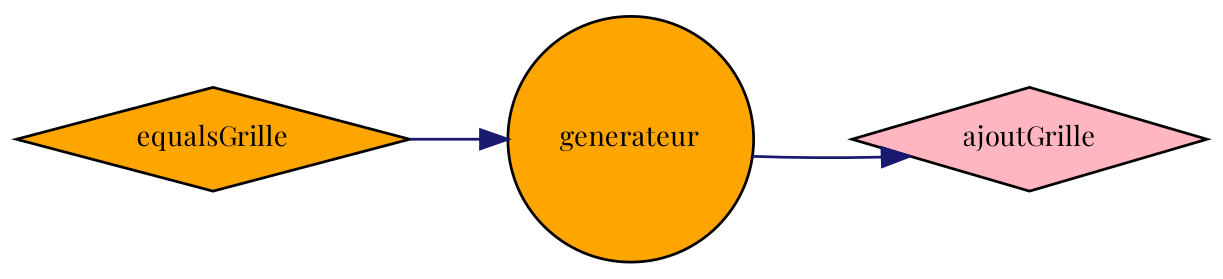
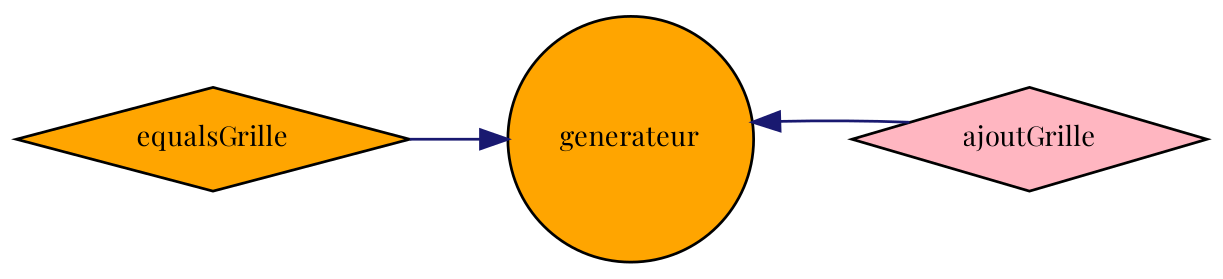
edge "generateur" -> "ajoutGrille": reversed
